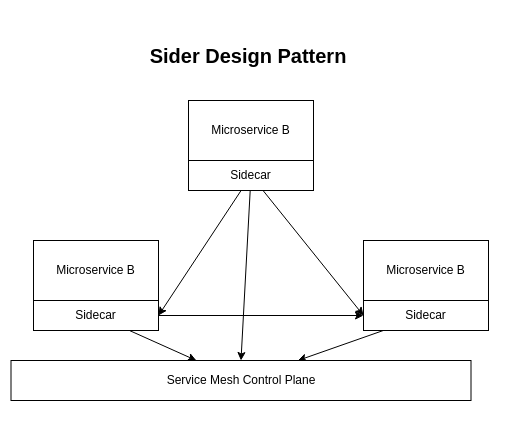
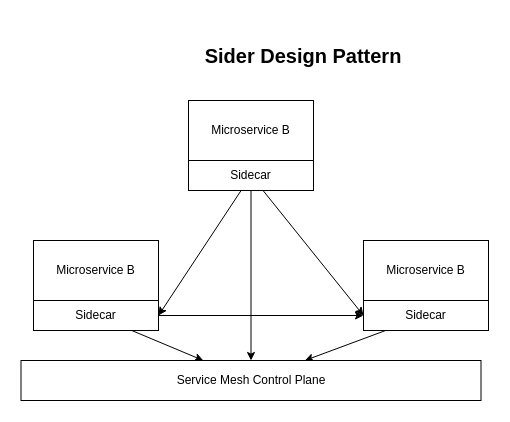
node "Sider Design Pattern": moved (249, 56) -> (304, 56)
node "Service Mesh Control Plane": moved (241, 381) -> (251, 381)
